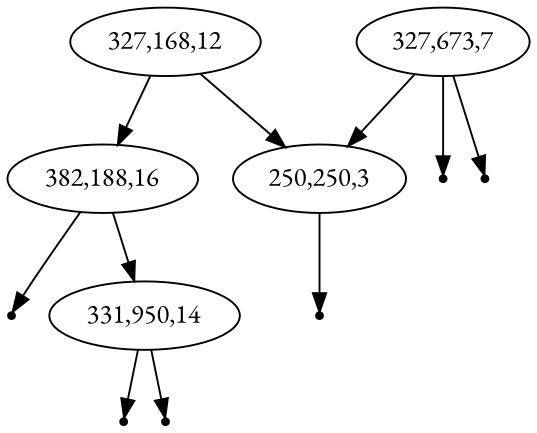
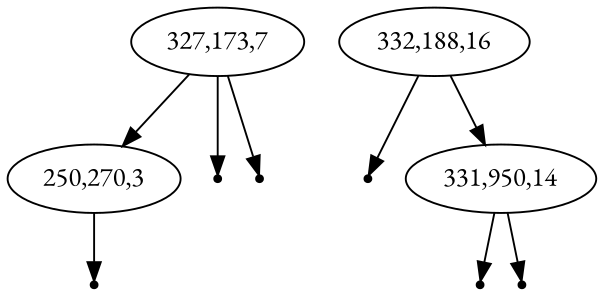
node "327,168,12": removed
node "327,673,7": label "327,673,7" -> "327,173,7"
node "382,188,16": label "382,188,16" -> "332,188,16"
node "250,250,3": label "250,250,3" -> "250,270,3"
